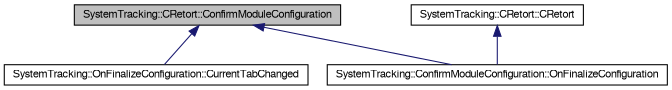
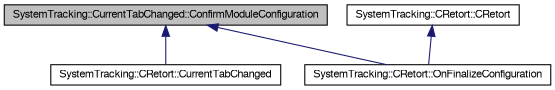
node "SystemTracking::CRetort::ConfirmModuleConfiguration": label "SystemTracking::CRetort::ConfirmModuleConfiguration" -> "SystemTracking::CurrentTabChanged::ConfirmModuleConfiguration"
node "SystemTracking::OnFinalizeConfiguration::CurrentTabChanged": label "SystemTracking::OnFinalizeConfiguration::CurrentTabChanged" -> "SystemTracking::CRetort::CurrentTabChanged"
node "SystemTracking::ConfirmModuleConfiguration::OnFinalizeConfiguration": label "SystemTracking::ConfirmModuleConfiguration::OnFinalizeConfiguration" -> "SystemTracking::CRetort::OnFinalizeConfiguration"
